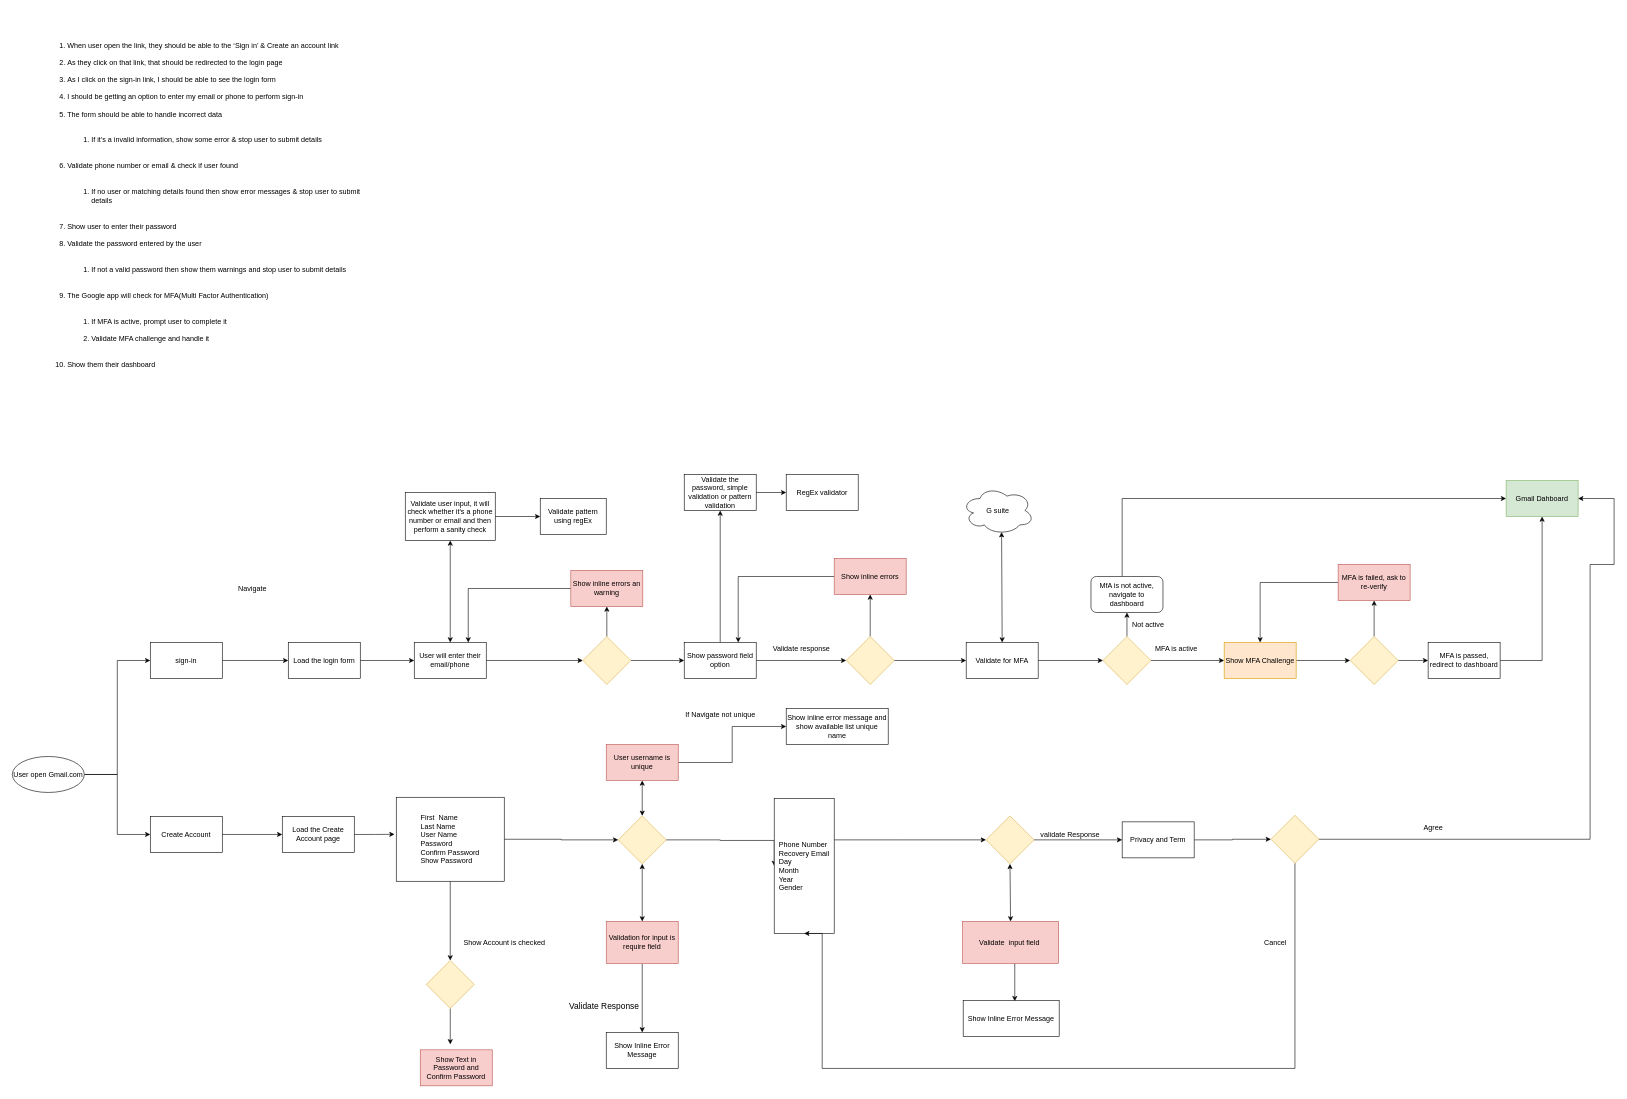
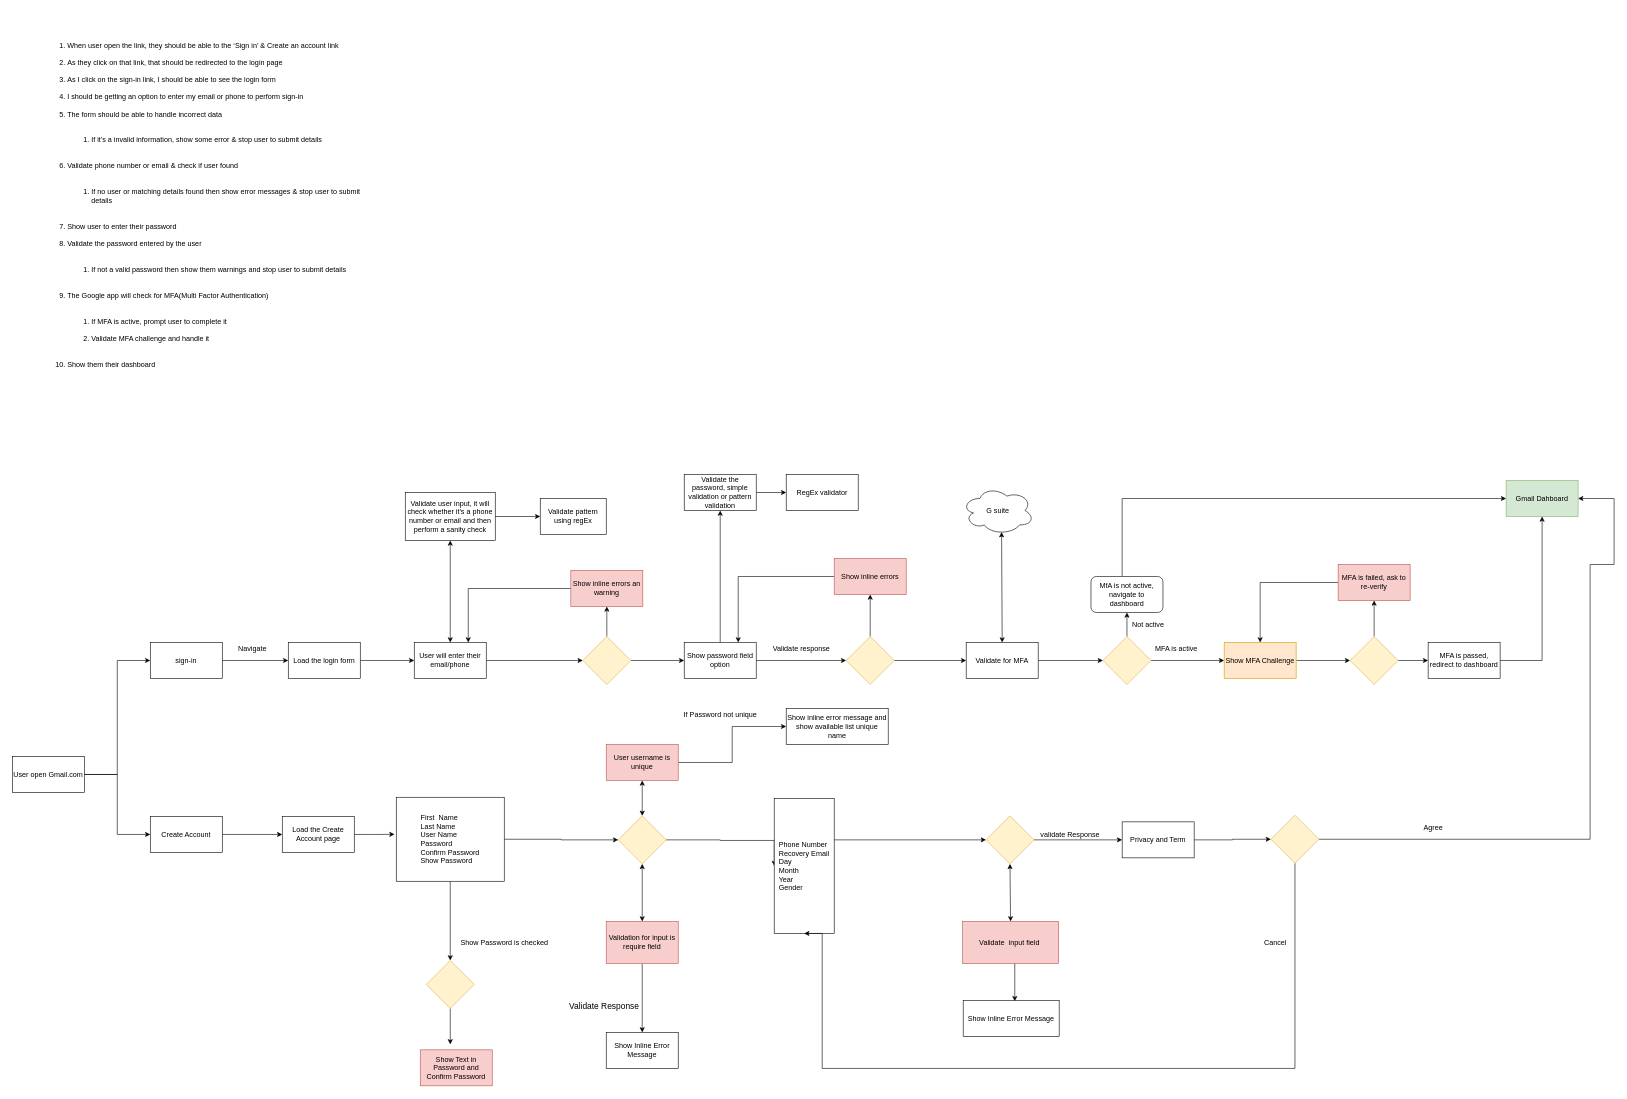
node "Navigate": moved (252, 588) -> (252, 648)
node "If Navigate not unique": label "If Navigate not unique" -> "If Password not unique"
node "User open Gmail.com": shape ellipse -> rectangle
node "Show Account is checked": label "Show Account is checked" -> "Show Password is checked"
